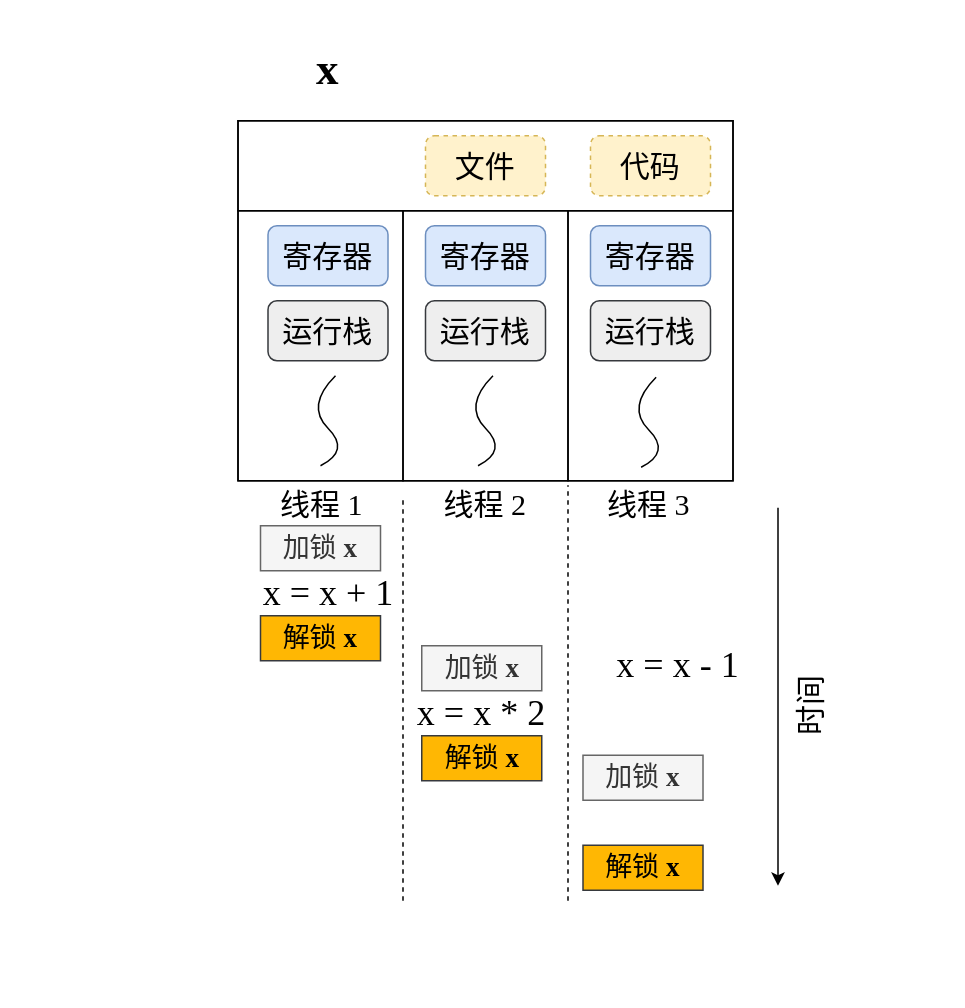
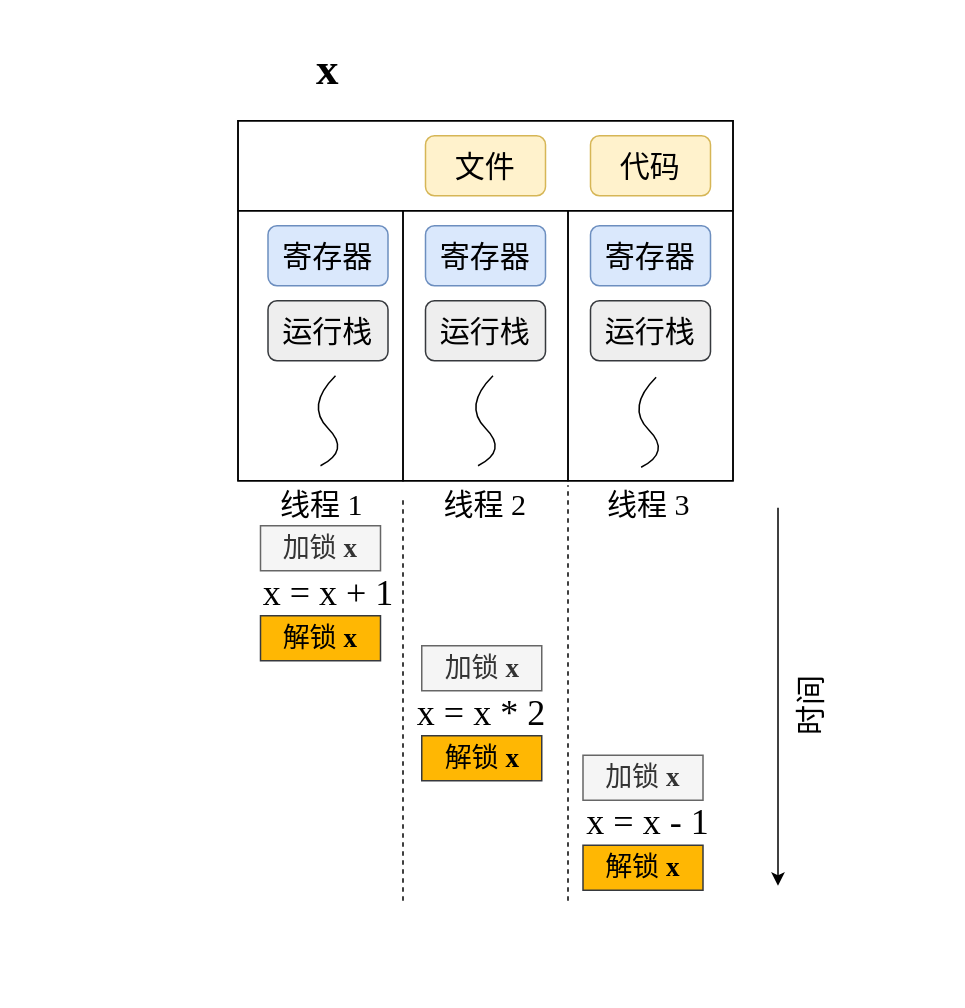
node "文件": style dashed -> solid
node "代码": style dashed -> solid
node "x = x - 1": moved (678, 665) -> (648, 823)
